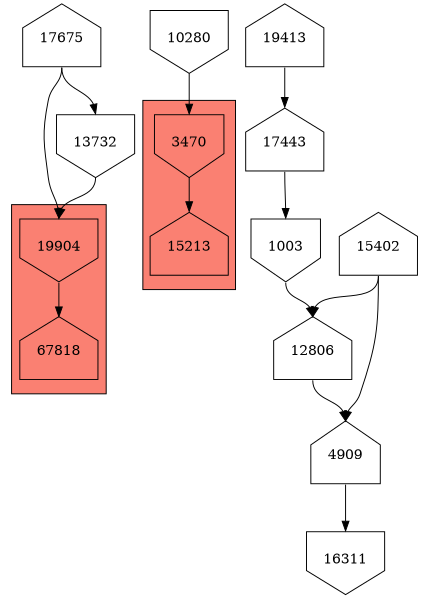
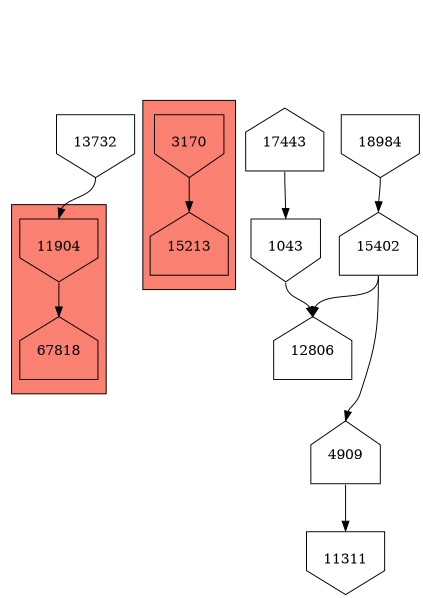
node "17675": removed
node "10280": removed
node "19413": removed
node "3470": label "3470" -> "3170"
node "18984": added
node "19904": label "19904" -> "11904"
node "1003": label "1003" -> "1043"
edge "12806" -> "4909": removed
node "16311": label "16311" -> "11311"
